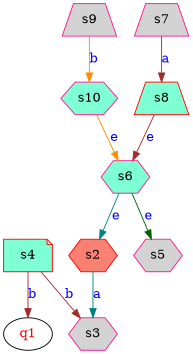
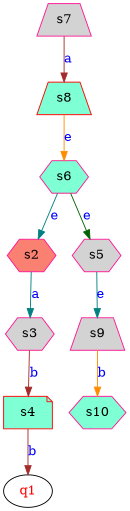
edge "s10" -> "s6": removed, label "e"
edge "s8" -> "s6": color brown -> darkorange
node "s2": color red -> deeppink
edge "s5" -> "s9": added, label "e"
edge "s4" -> "s3": reversed
